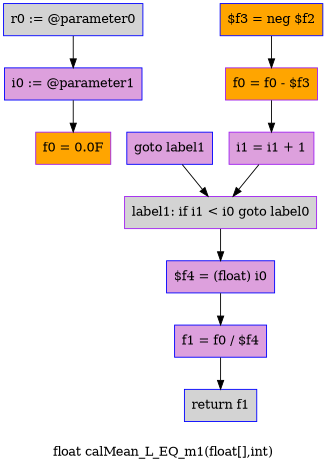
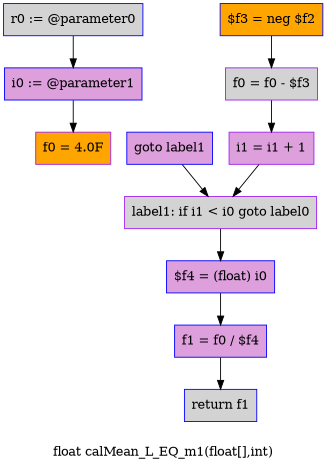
node "f0 = f0 - $f3": fillcolor orange -> lightgrey
node "f0 = 0.0F": label "f0 = 0.0F" -> "f0 = 4.0F"
